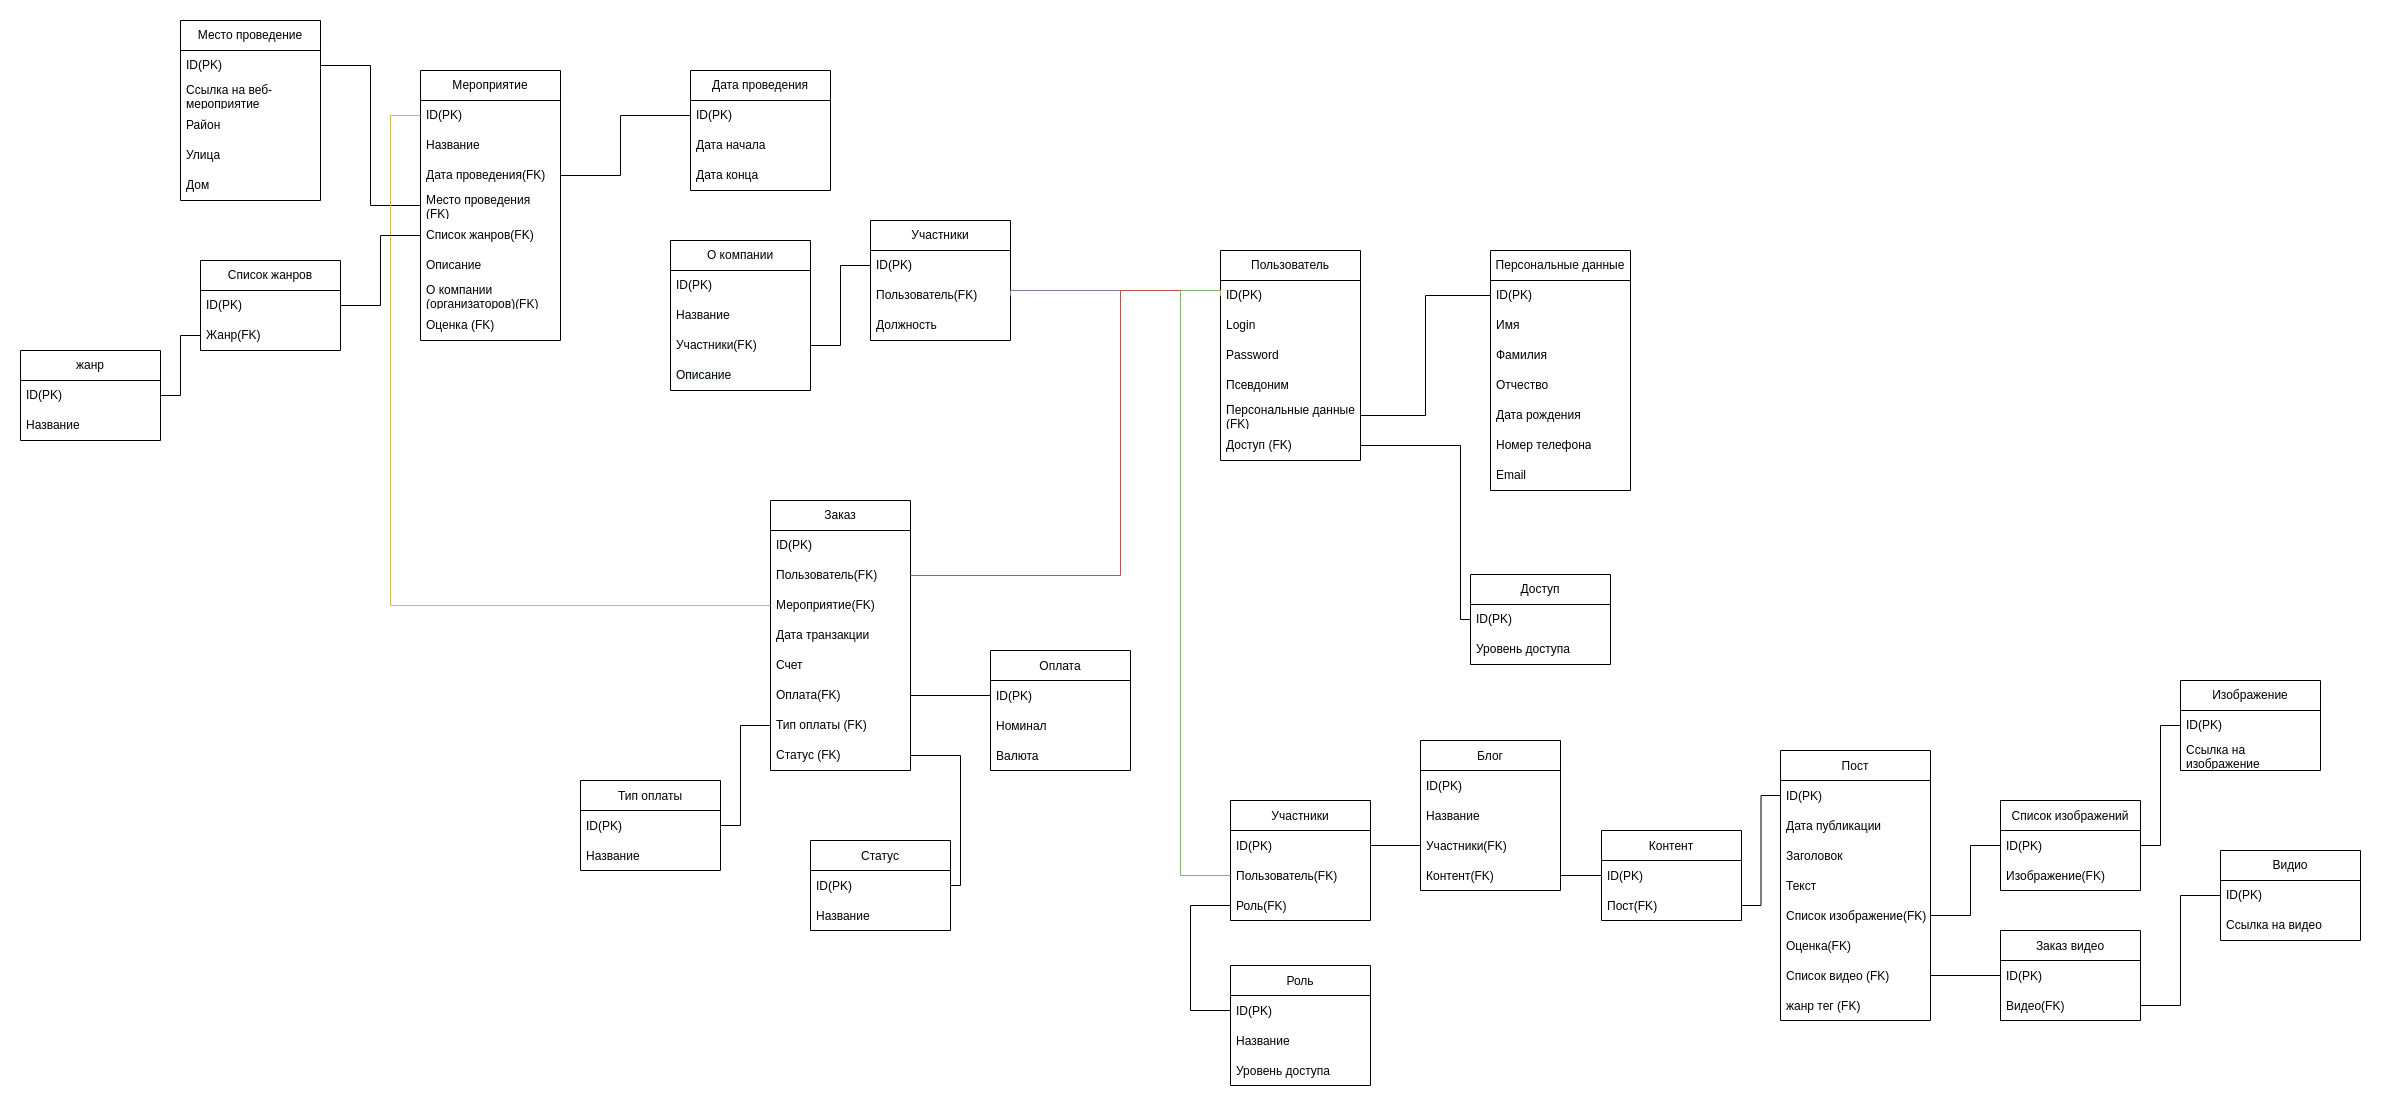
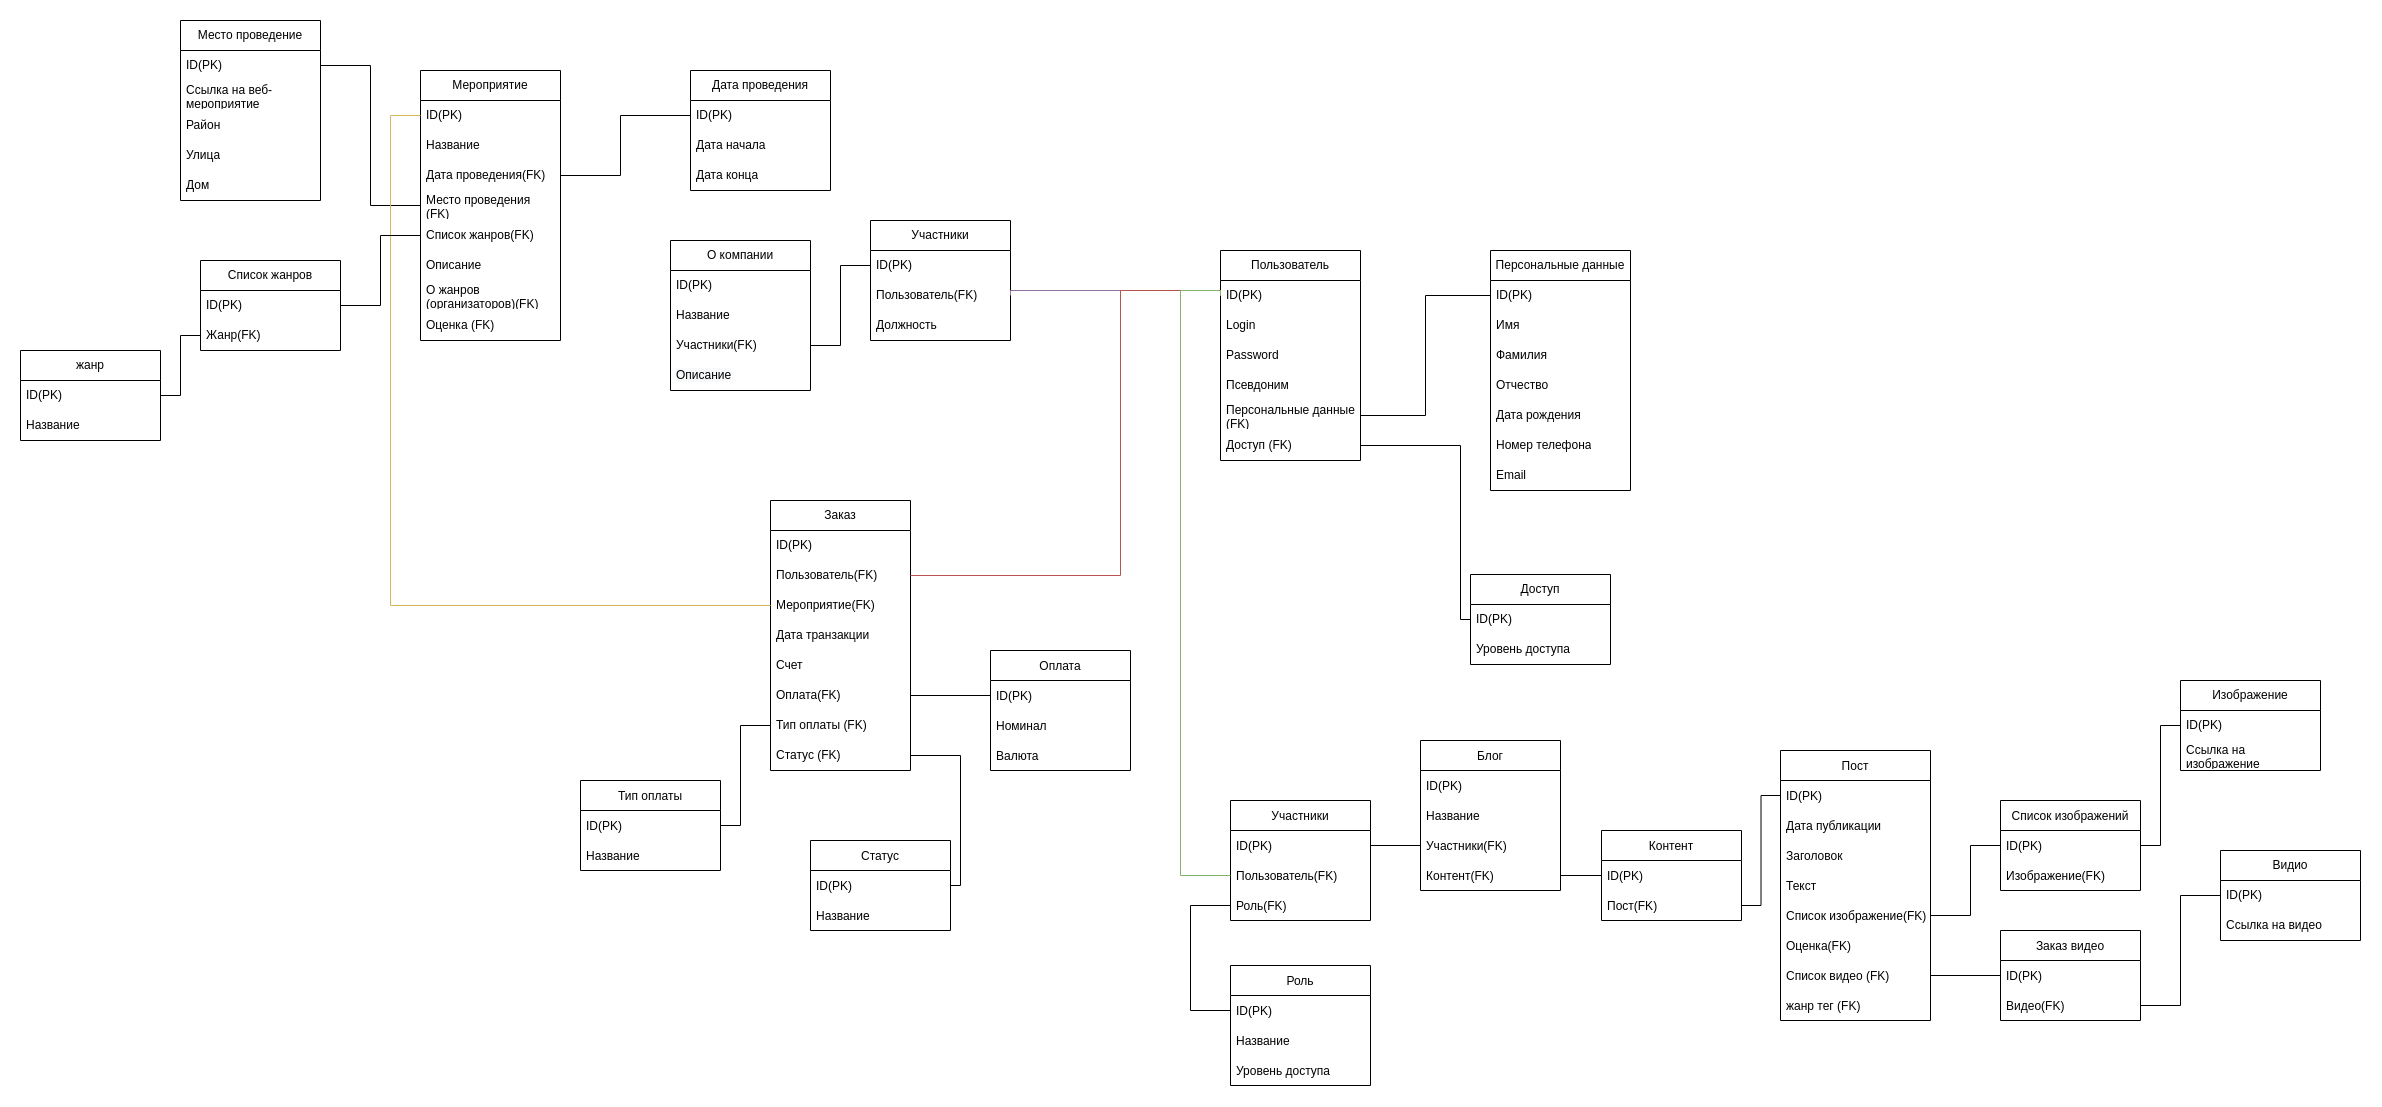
node "О компании (организаторов)(FK)": label "О компании (организаторов)(FK)" -> "О жанров (организаторов)(FK)"
